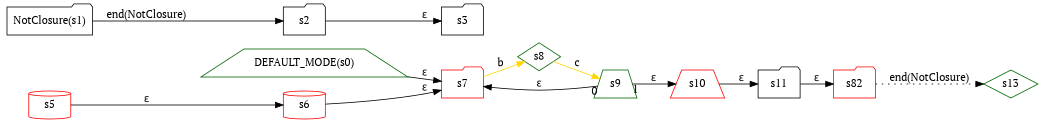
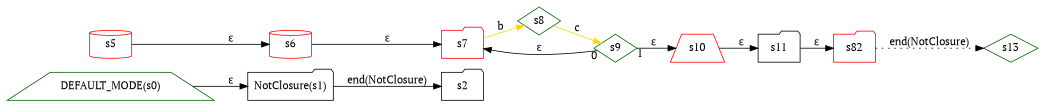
node "s3": removed
edge "DEFAULT_MODE(s0)" -> "s7": now "DEFAULT_MODE(s0)" -> "NotClosure(s1)"
node "s9": shape trapezium -> diamond
